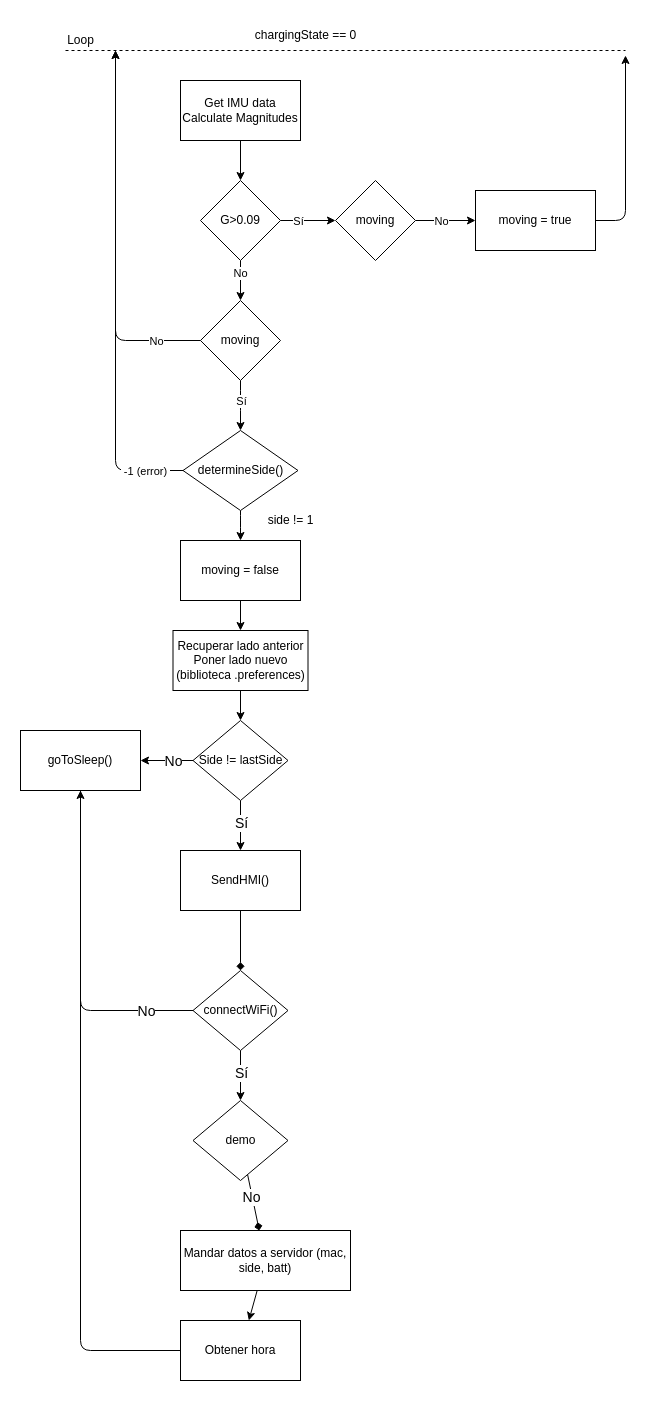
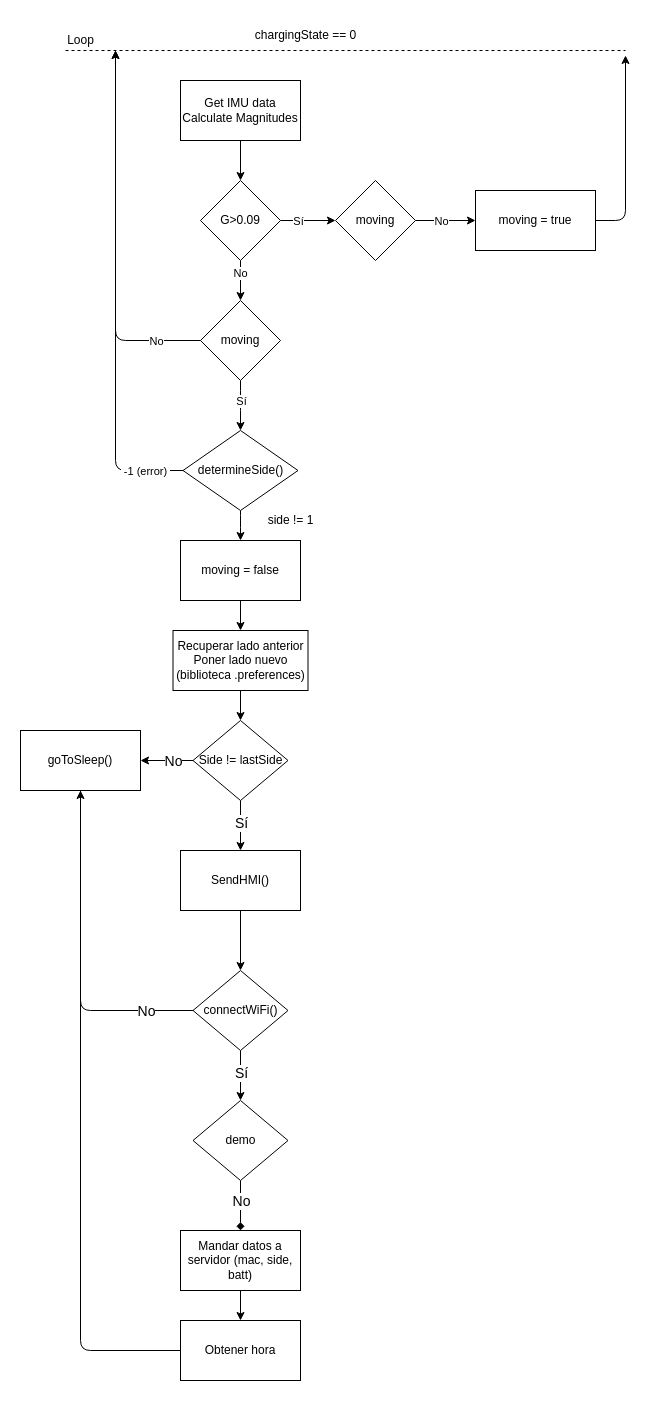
edge "SendHMI()" -> "connectWiFi()": arrowhead diamond -> classic
node "Mandar datos a servidor (mac, side, batt)": size 170x60 -> 120x60
